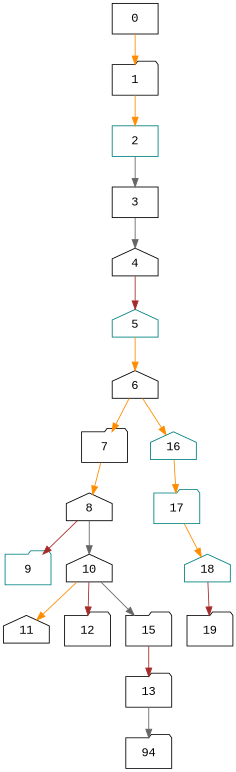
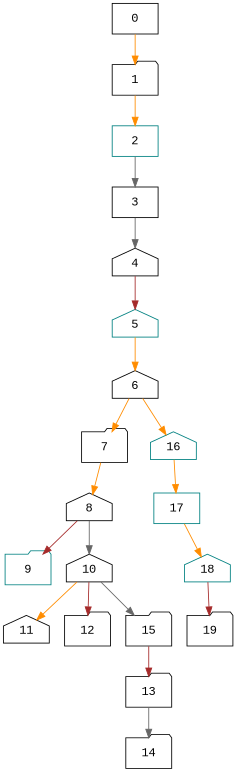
node "17": shape folder -> box
node "94": label "94" -> "14"
